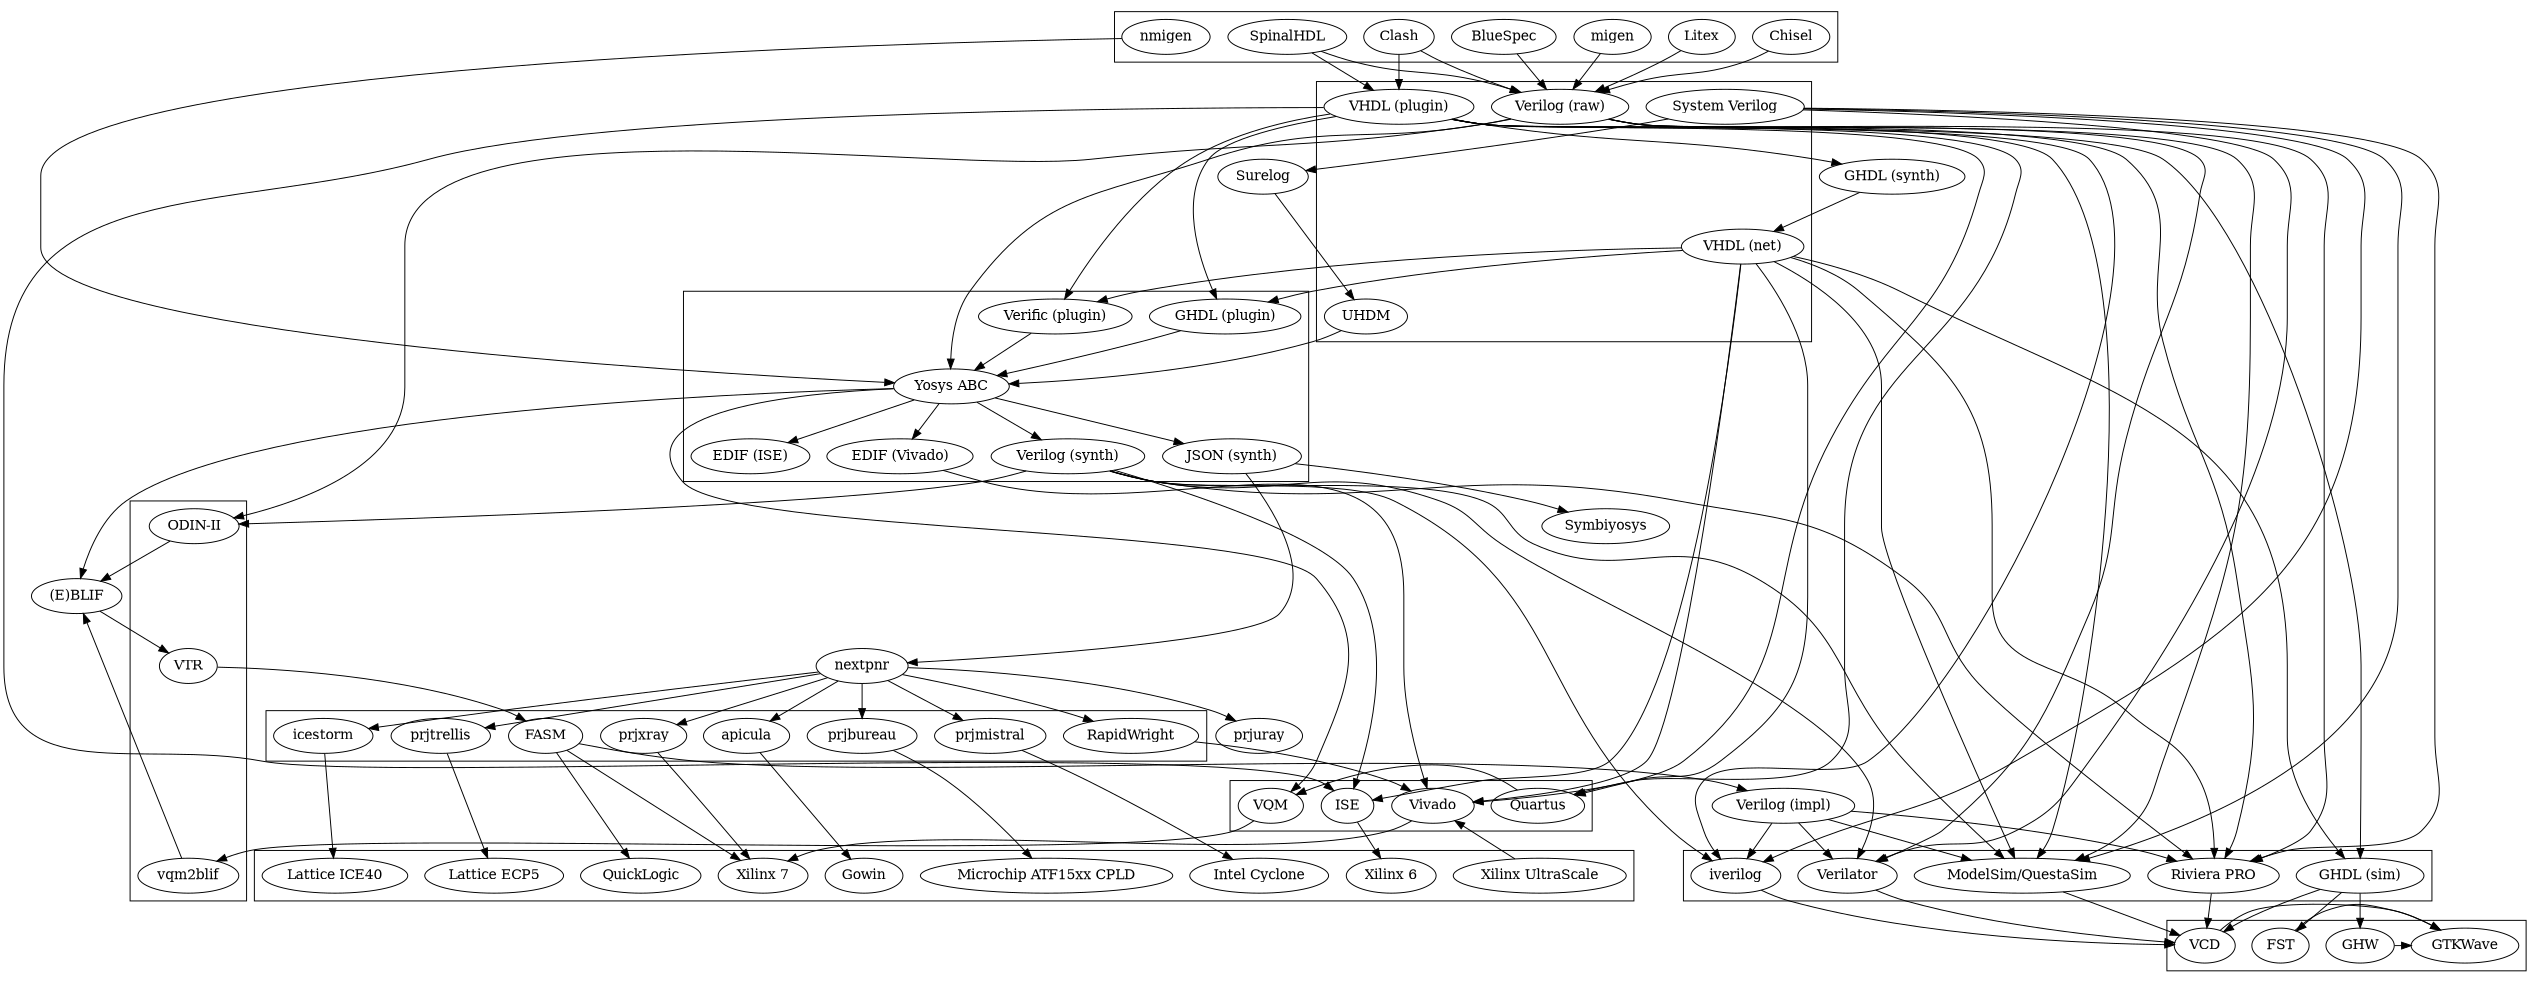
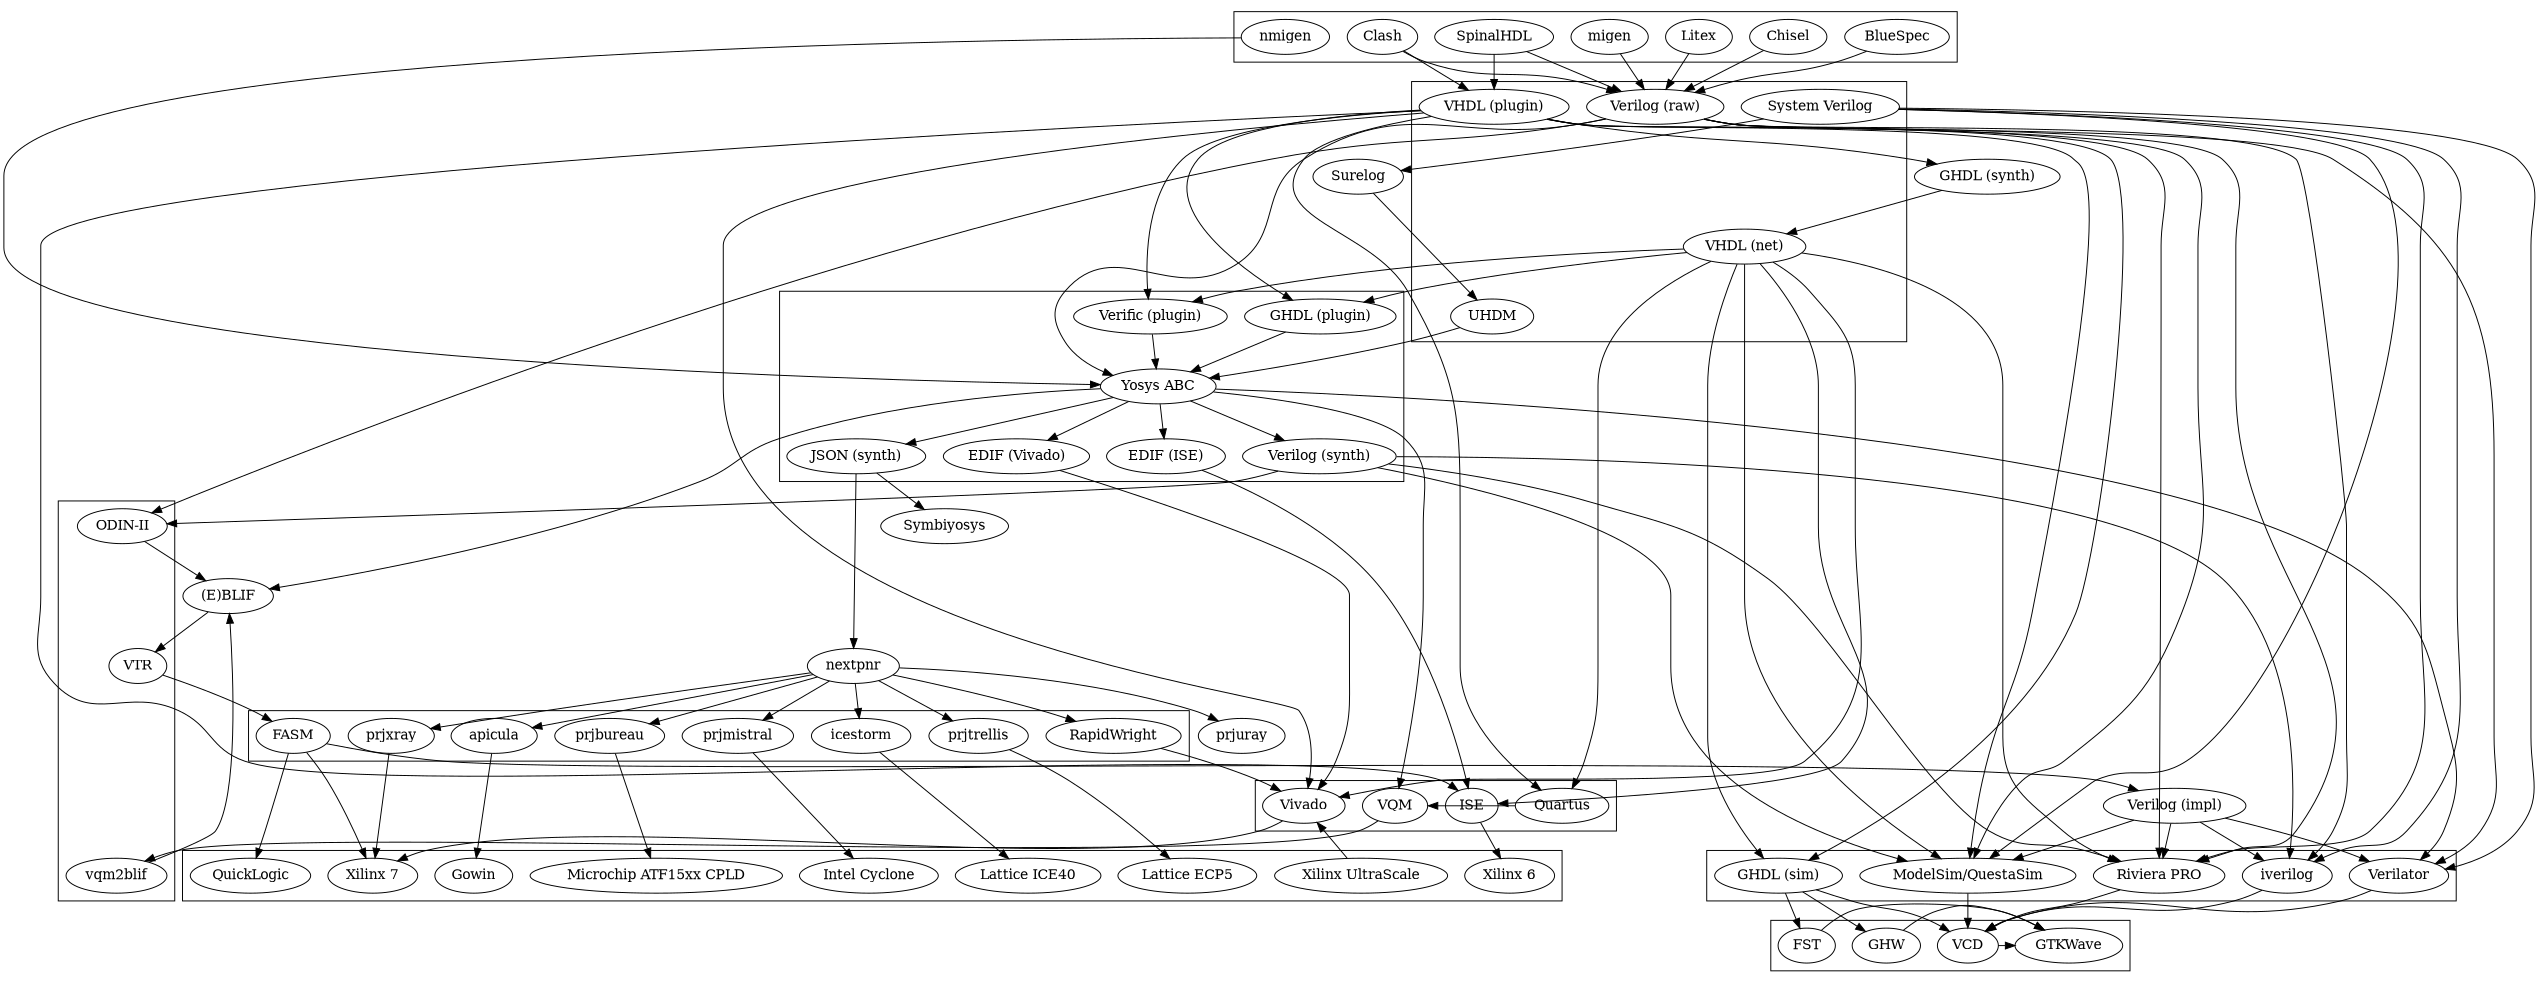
edge "Verilog (synth)" -> "ISE": now "EDIF (ISE)" -> "ISE"
edge "Verilog (synth)" -> "Verilator": now "Yosys ABC" -> "Verilator"
